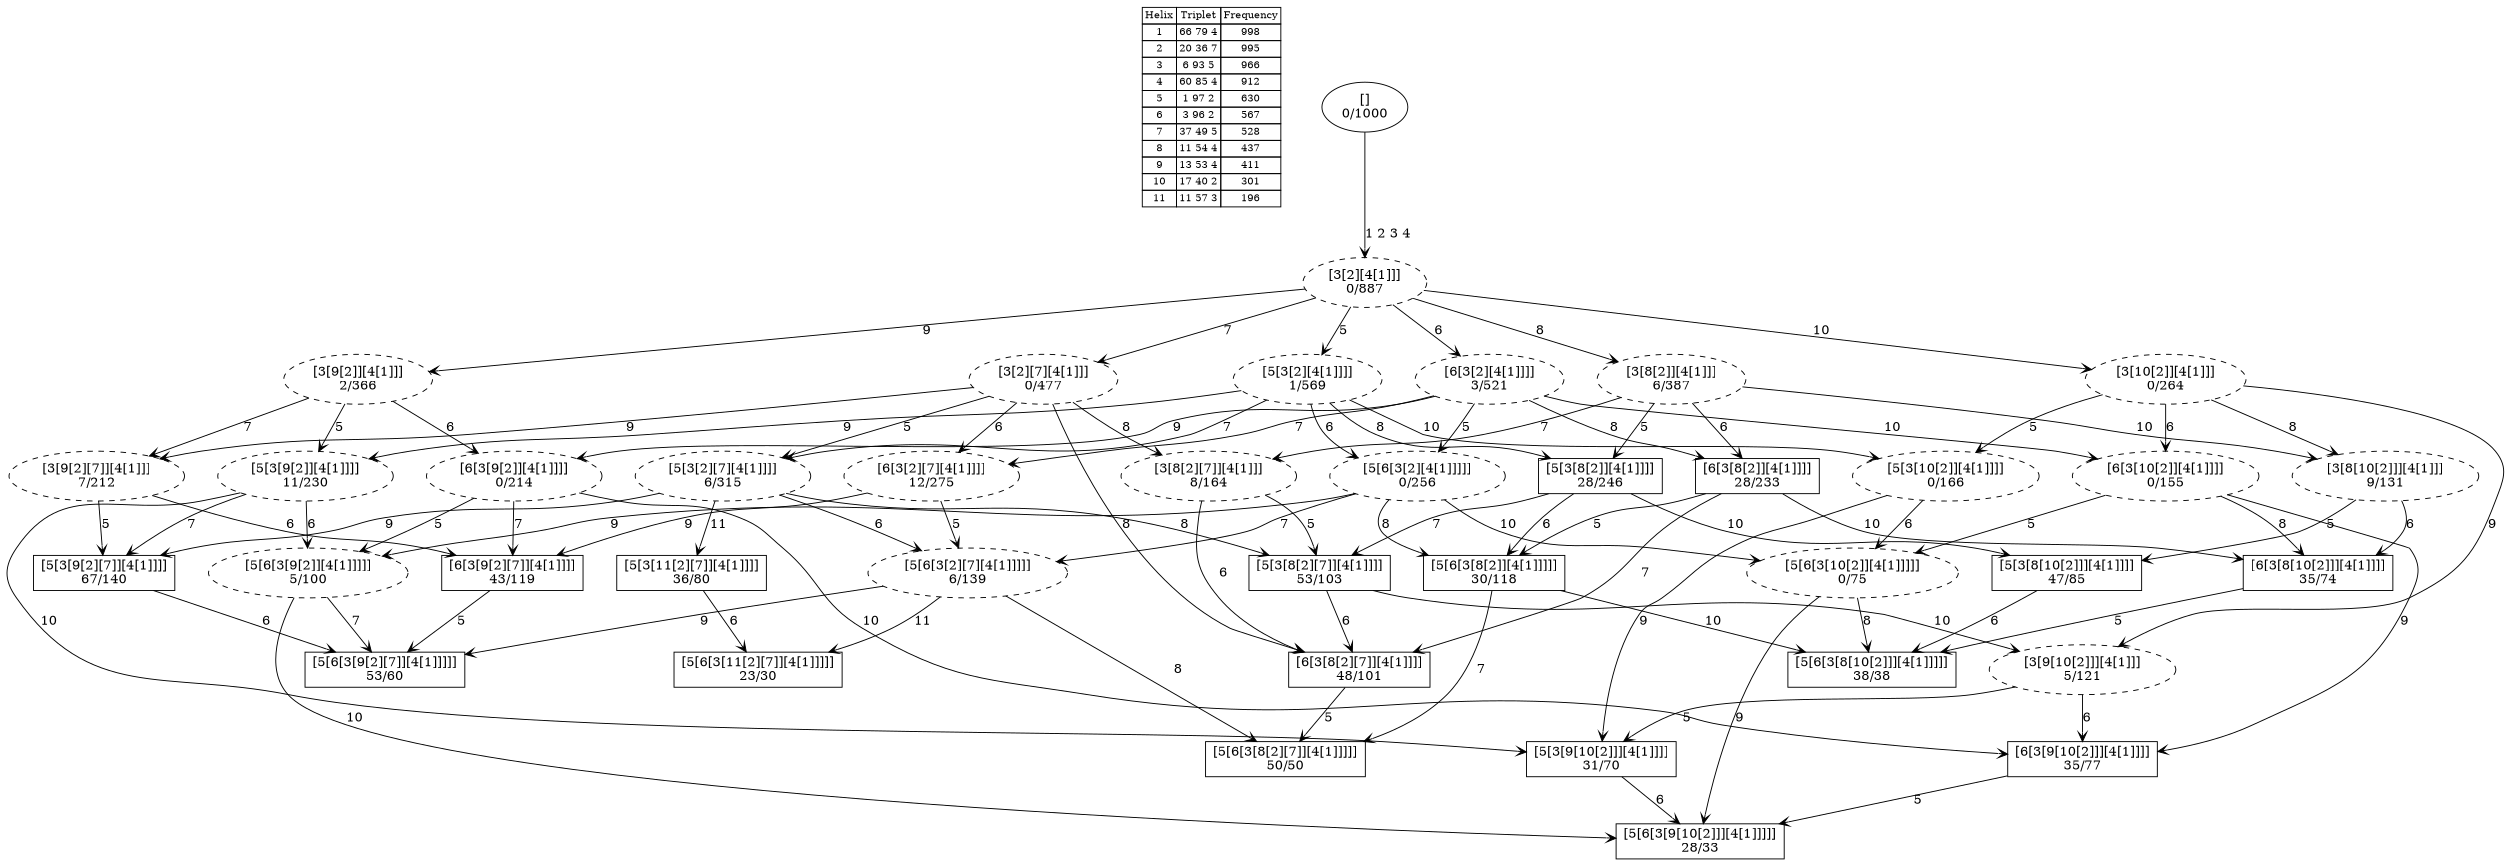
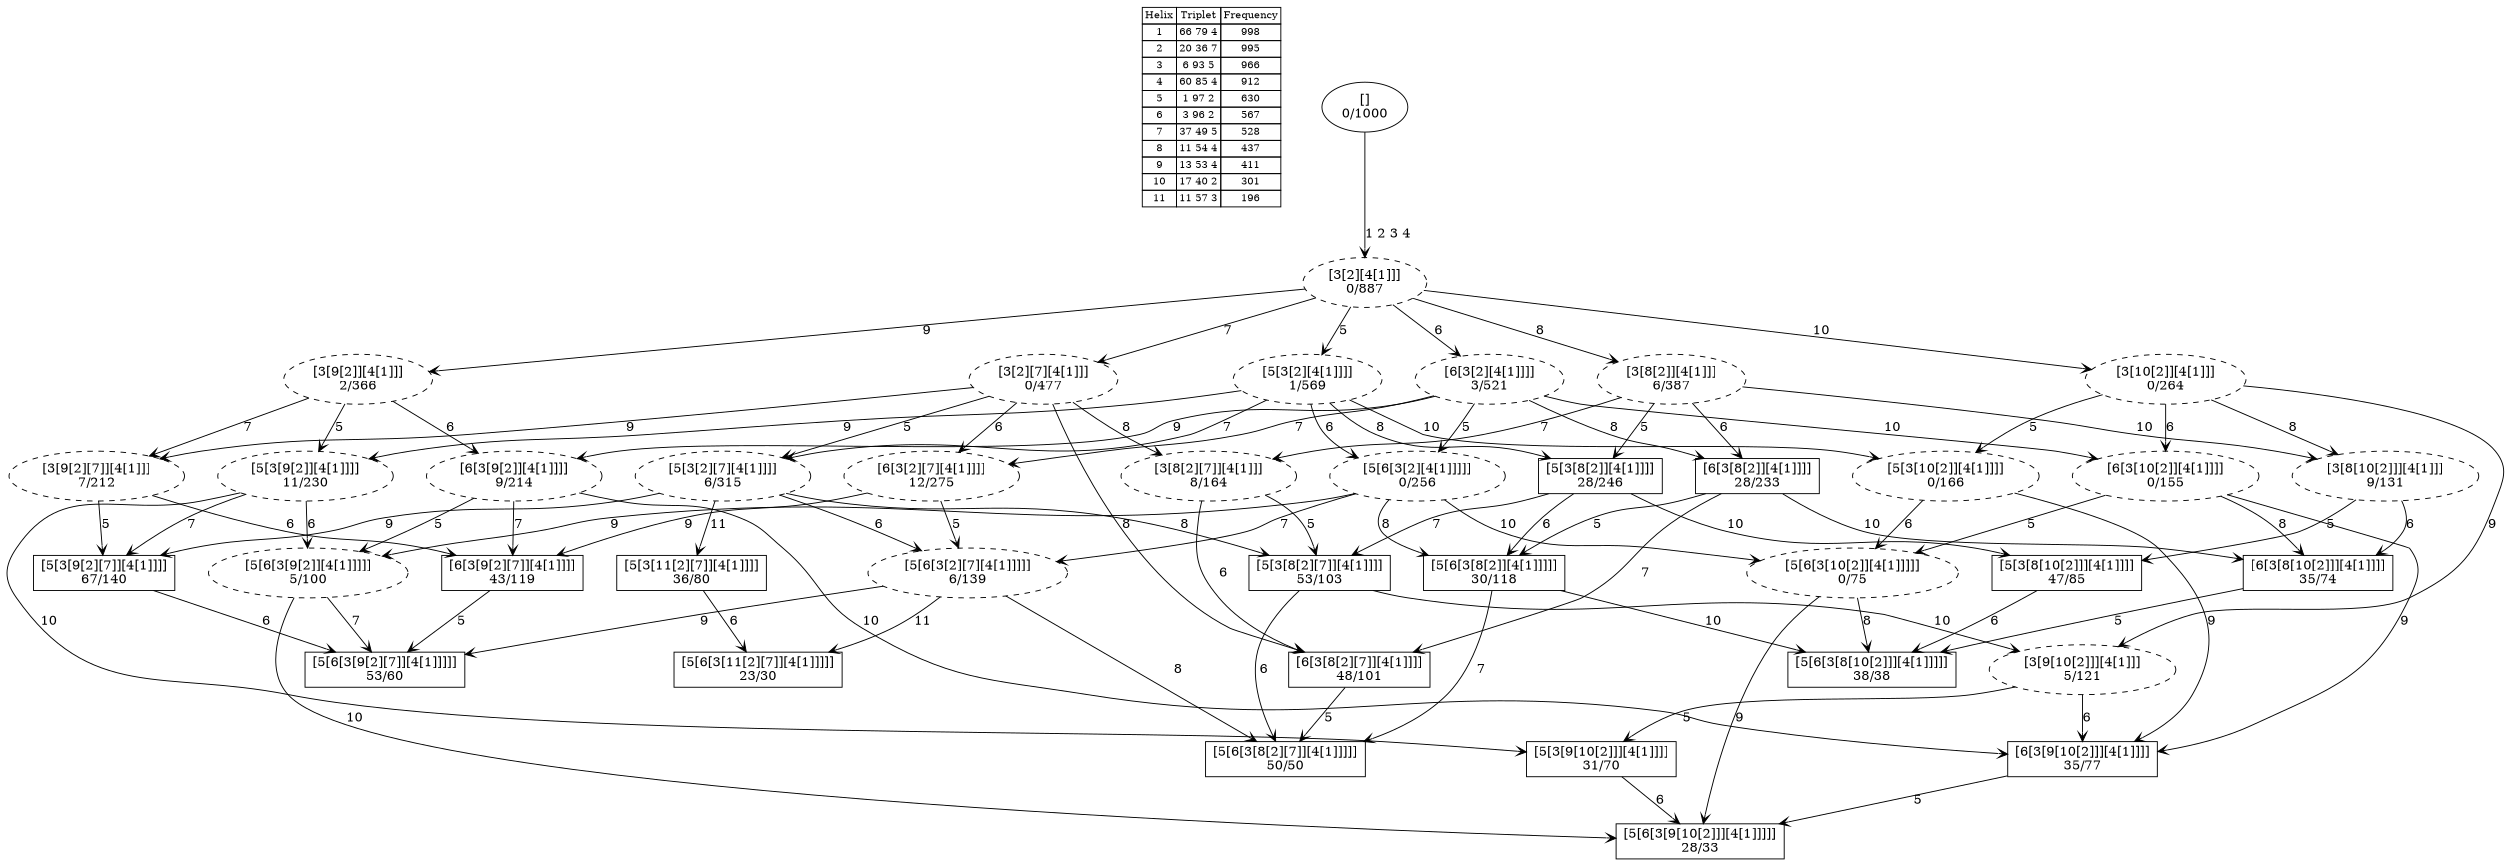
node "[6[3[9[2]][4[1]]]] 0/214": label "[6[3[9[2]][4[1]]]] 0/214" -> "[6[3[9[2]][4[1]]]] 9/214"
edge "[5[3[10[2]][4[1]]]] 0/166" -> "[5[3[9[10[2]]][4[1]]]] 31/70": now "[5[3[10[2]][4[1]]]] 0/166" -> "[6[3[9[10[2]]][4[1]]]] 35/77"
edge "[5[3[8[2][7]][4[1]]]] 53/103" -> "[6[3[8[2][7]][4[1]]]] 48/101": now "[5[3[8[2][7]][4[1]]]] 53/103" -> "[5[6[3[8[2][7]][4[1]]]]] 50/50"
